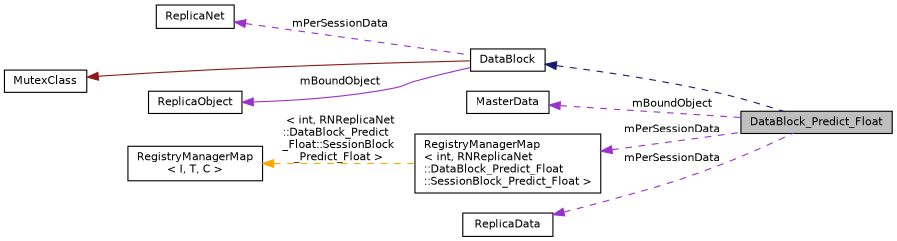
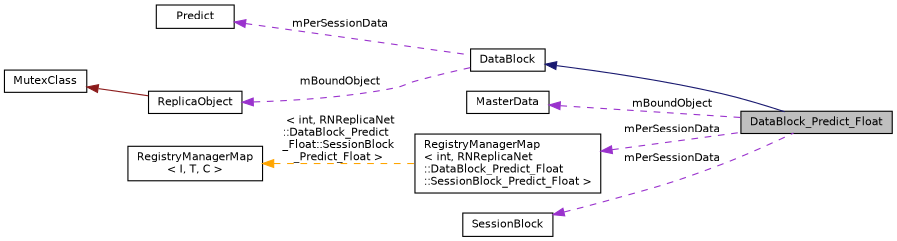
node "ReplicaNet": label "ReplicaNet" -> "Predict"
edge "DataBlock" -> "MutexClass": now "ReplicaObject" -> "MutexClass"
edge "DataBlock_Predict_Float" -> "DataBlock": style dashed -> solid
edge "DataBlock" -> "ReplicaObject": style solid -> dashed
node "ReplicaData": label "ReplicaData" -> "SessionBlock"
